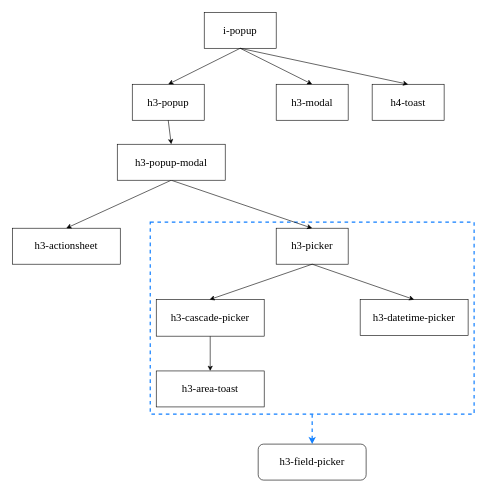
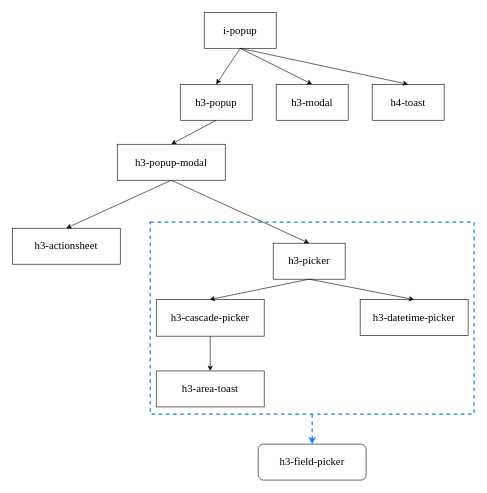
node "h3-popup": moved (168, 102) -> (216, 102)
node "h3-picker": moved (312, 246) -> (309, 261)
